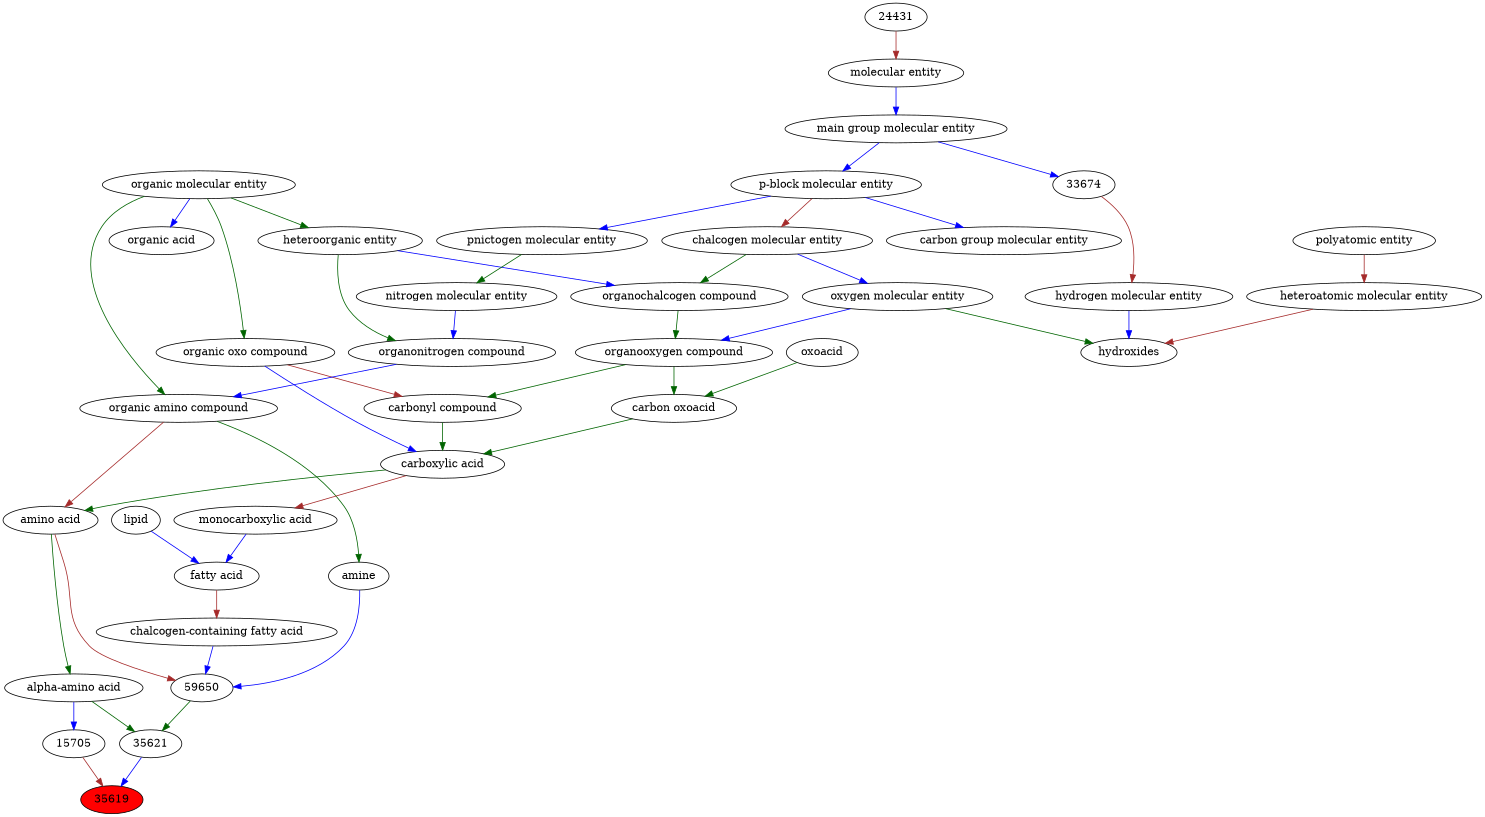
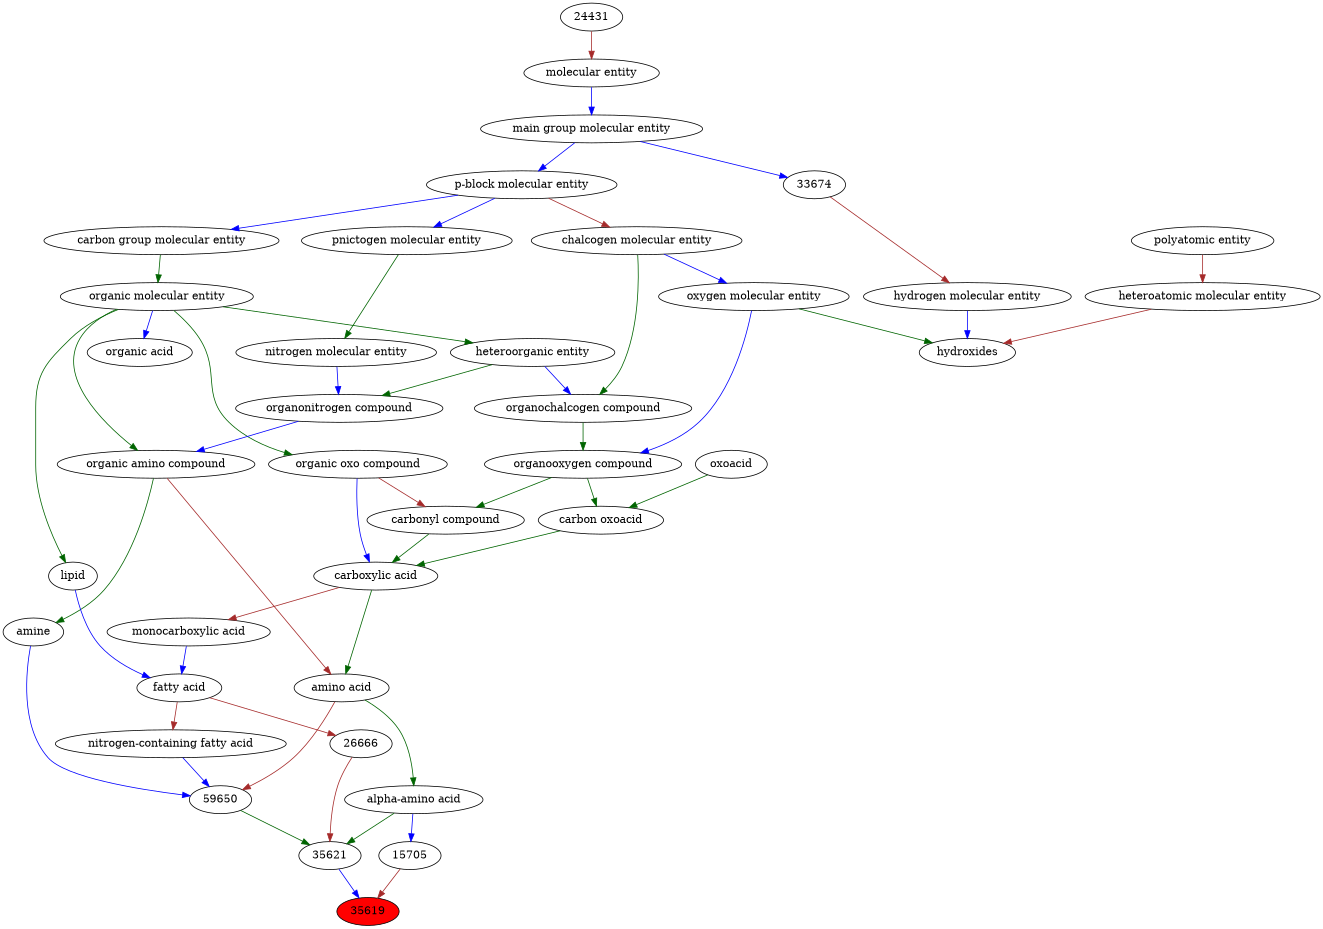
edge "carbon group molecular entity" -> "organic molecular entity": added
edge "organic molecular entity" -> "lipid": added
node "chalcogen-containing fatty acid": label "chalcogen-containing fatty acid" -> "nitrogen-containing fatty acid"
node "26666": added
